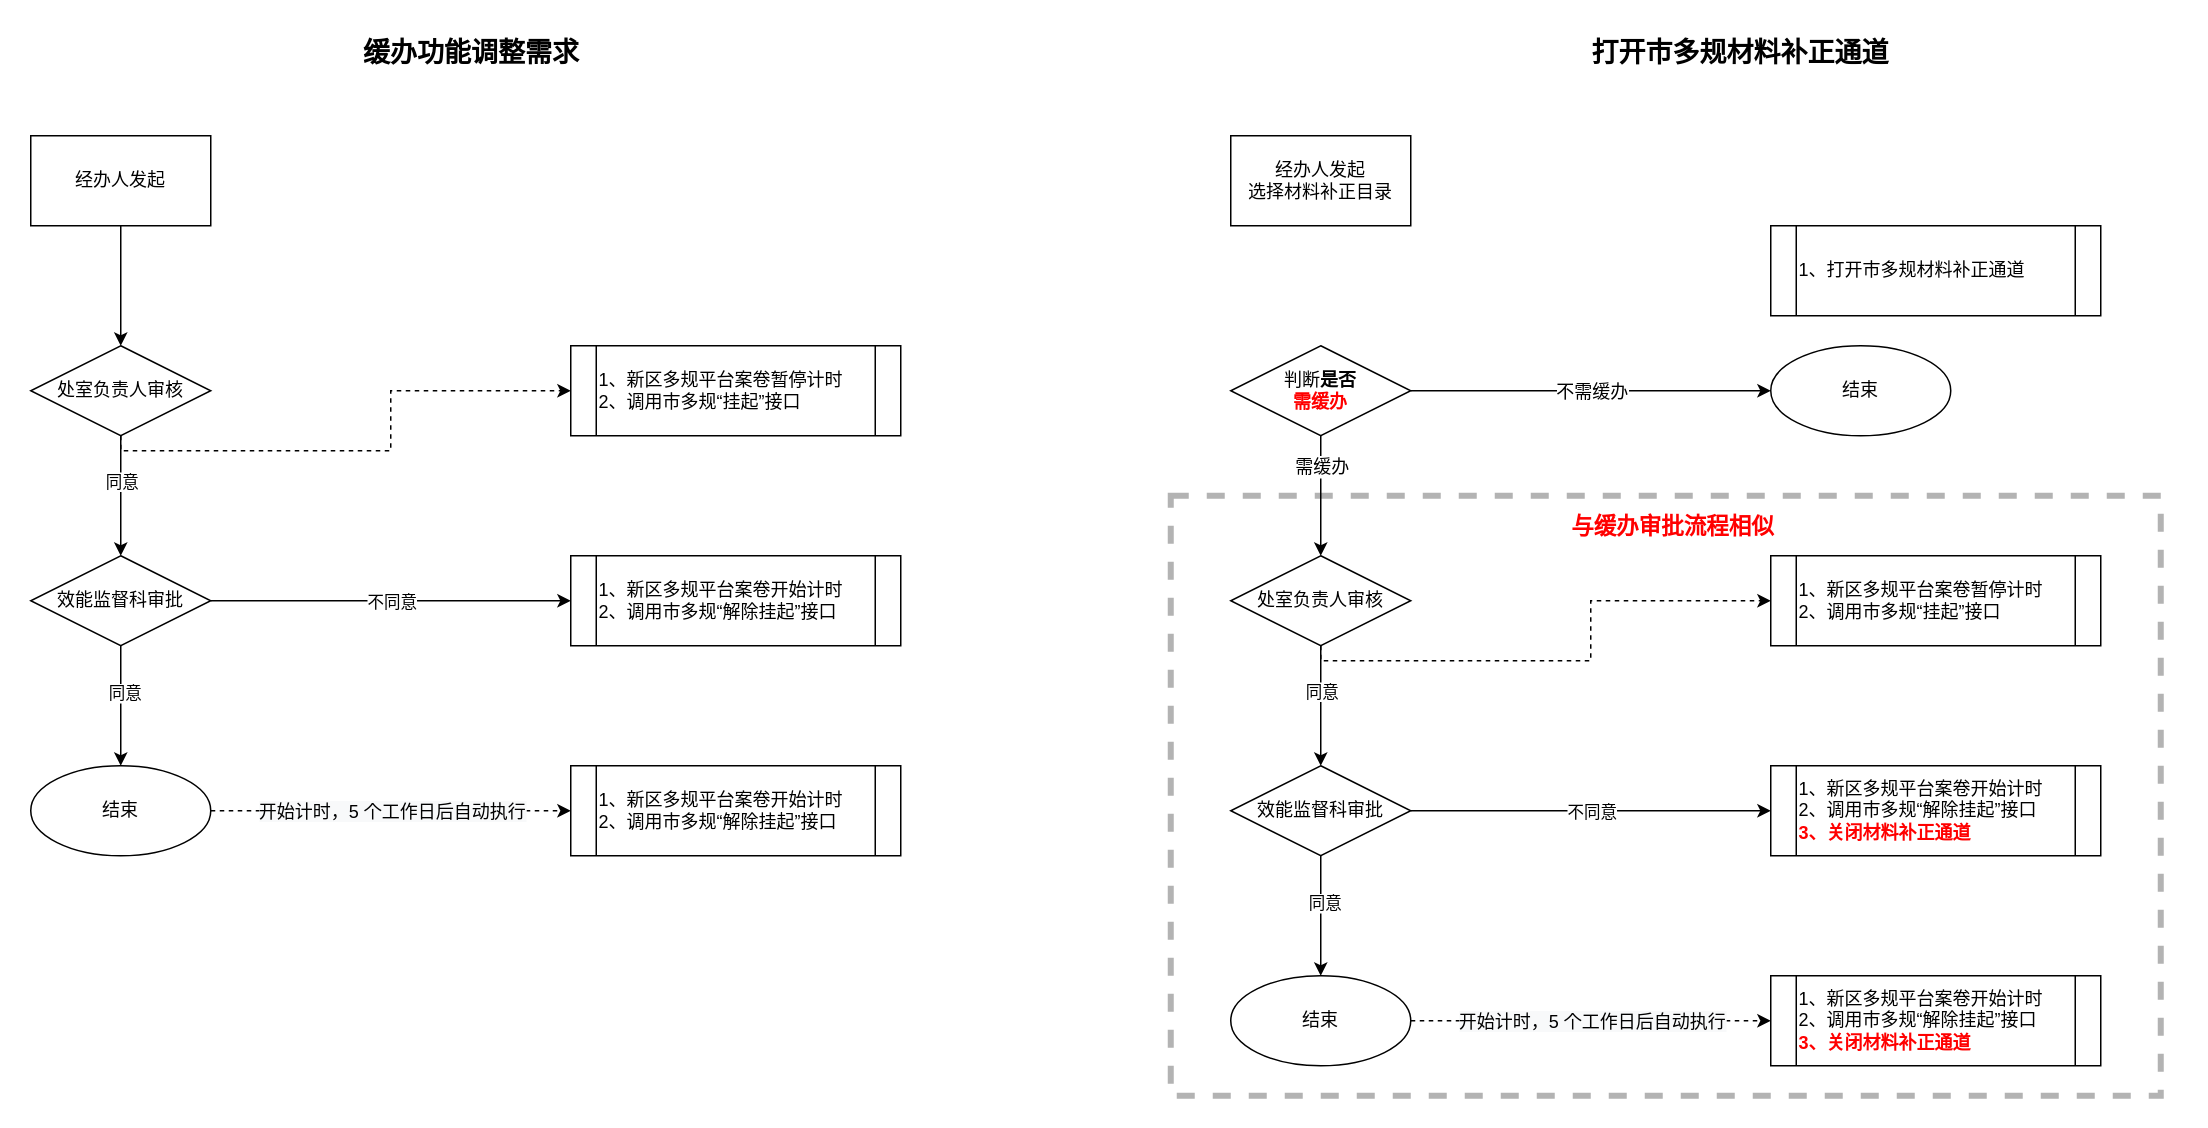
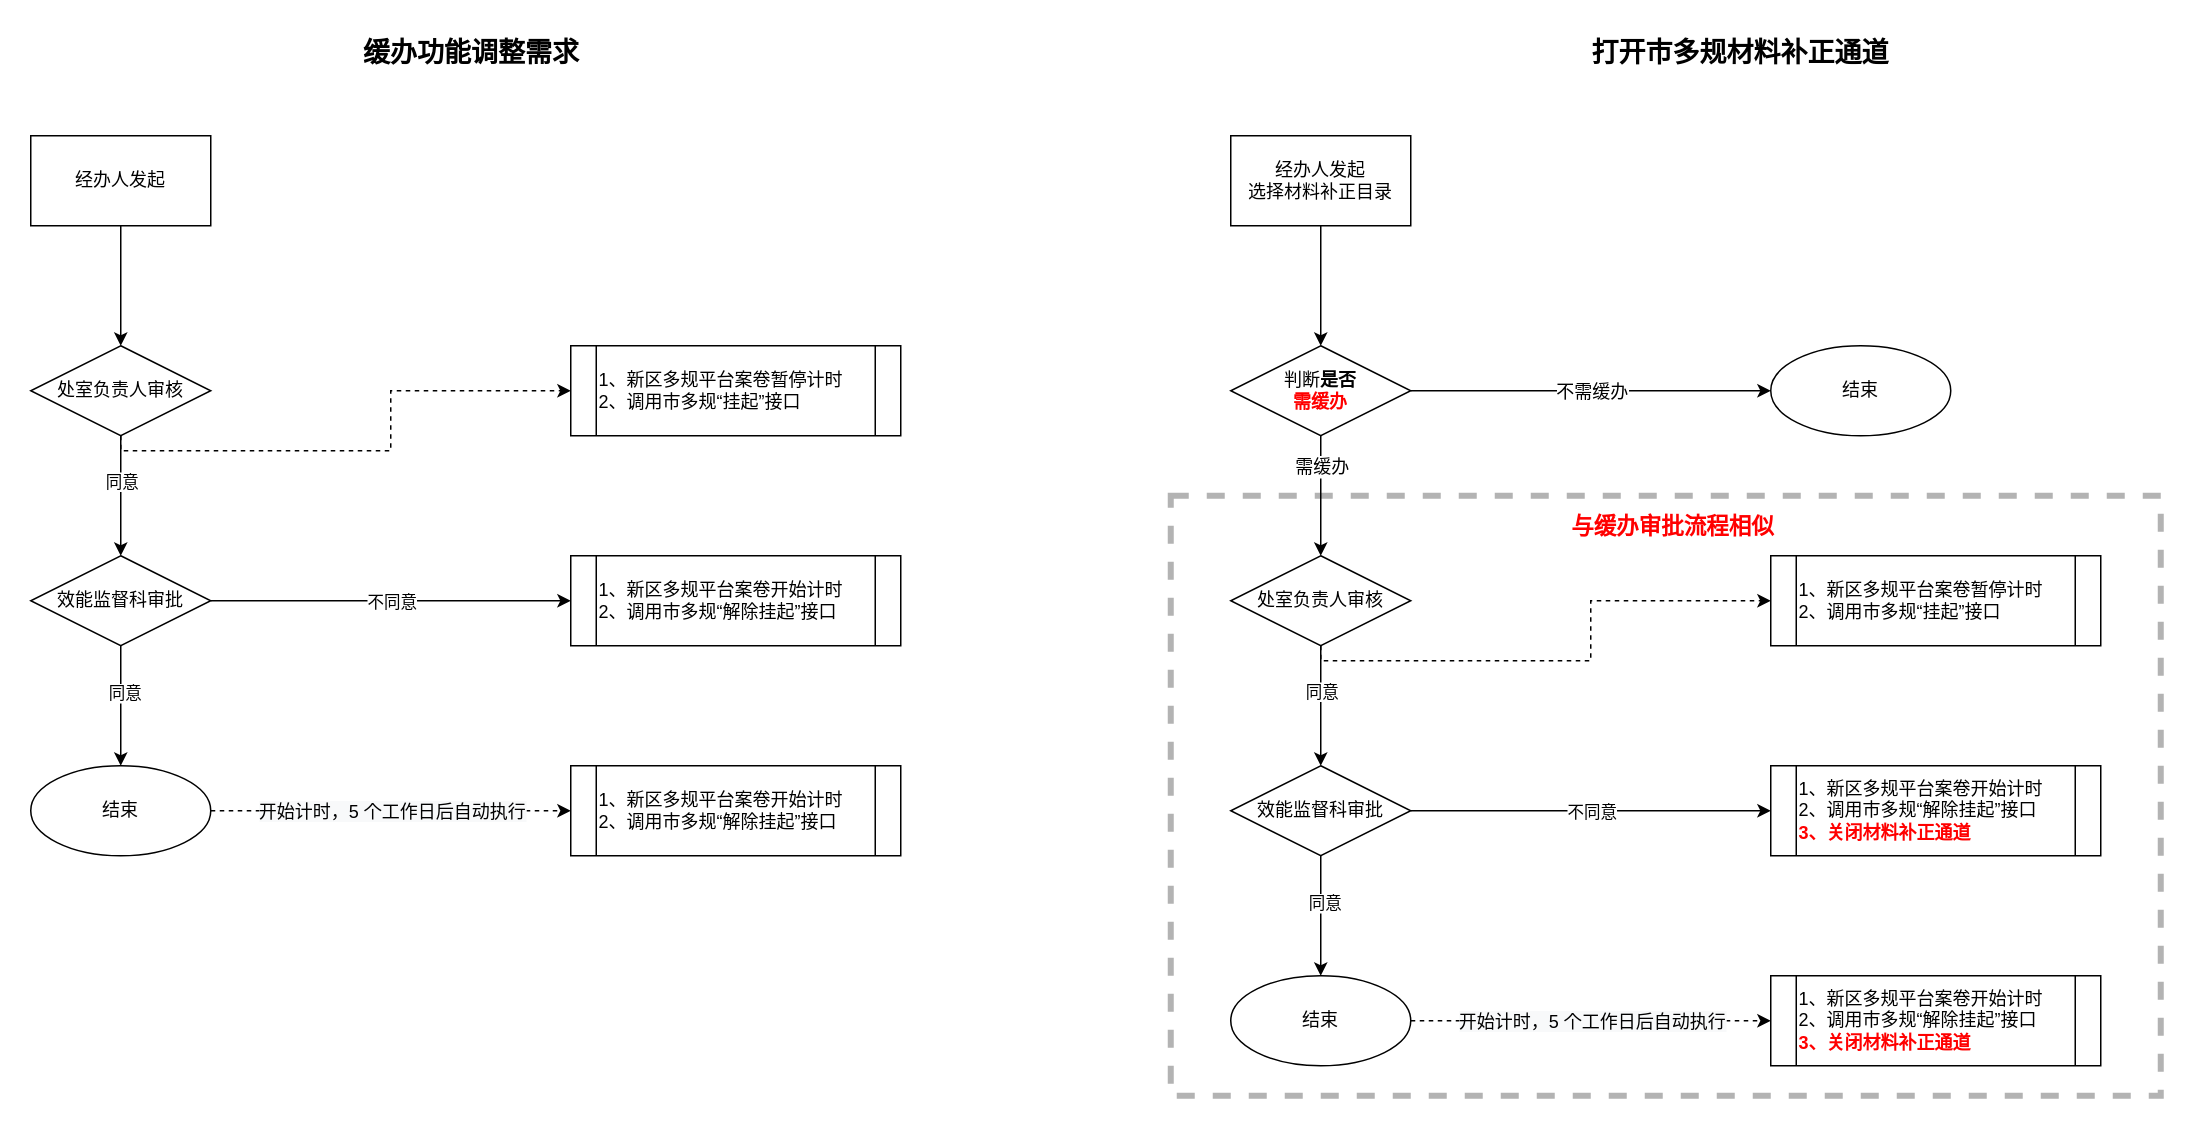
node "1、打开市多规材料补正通道": removed
edge "经办人发起 选择材料补正目录" -> "判断是否 需缓办": added
